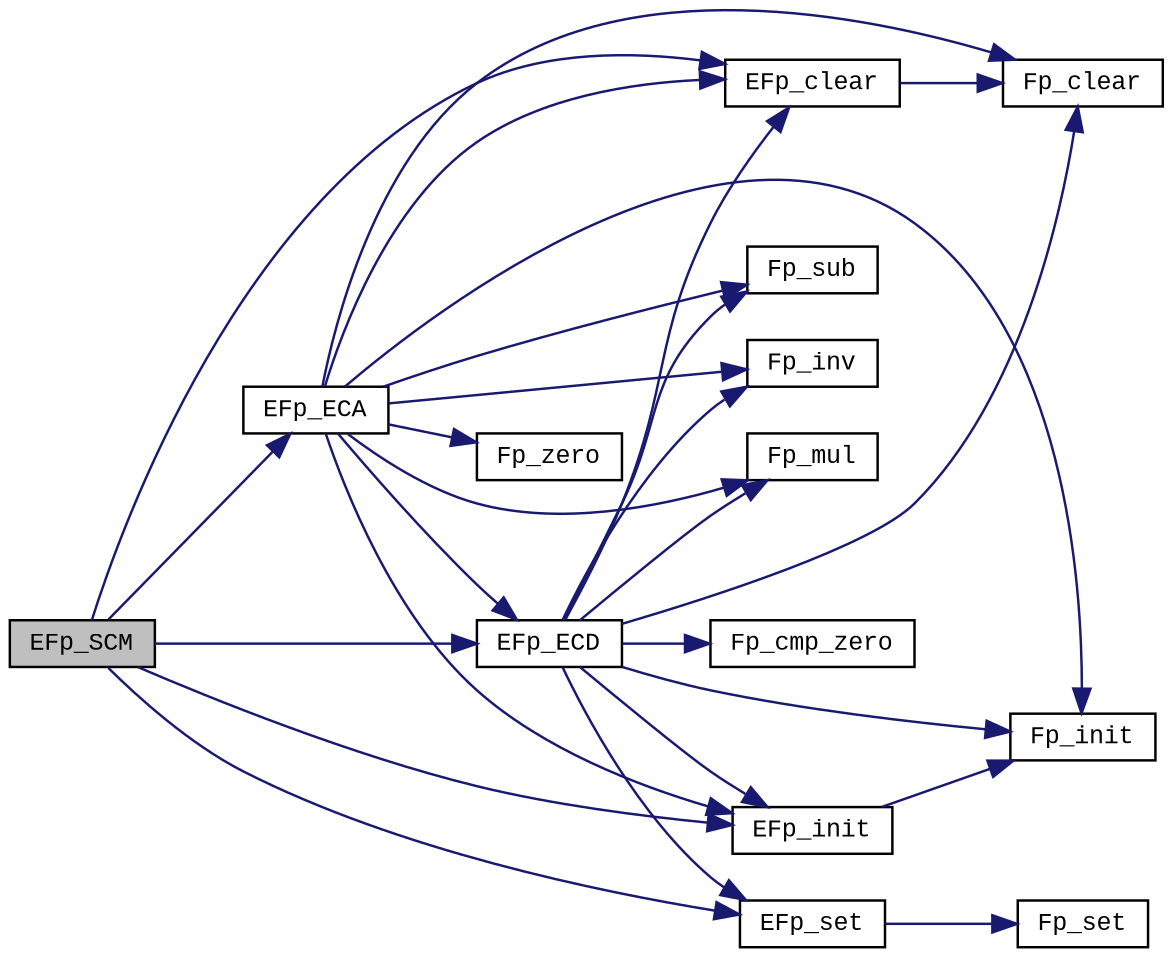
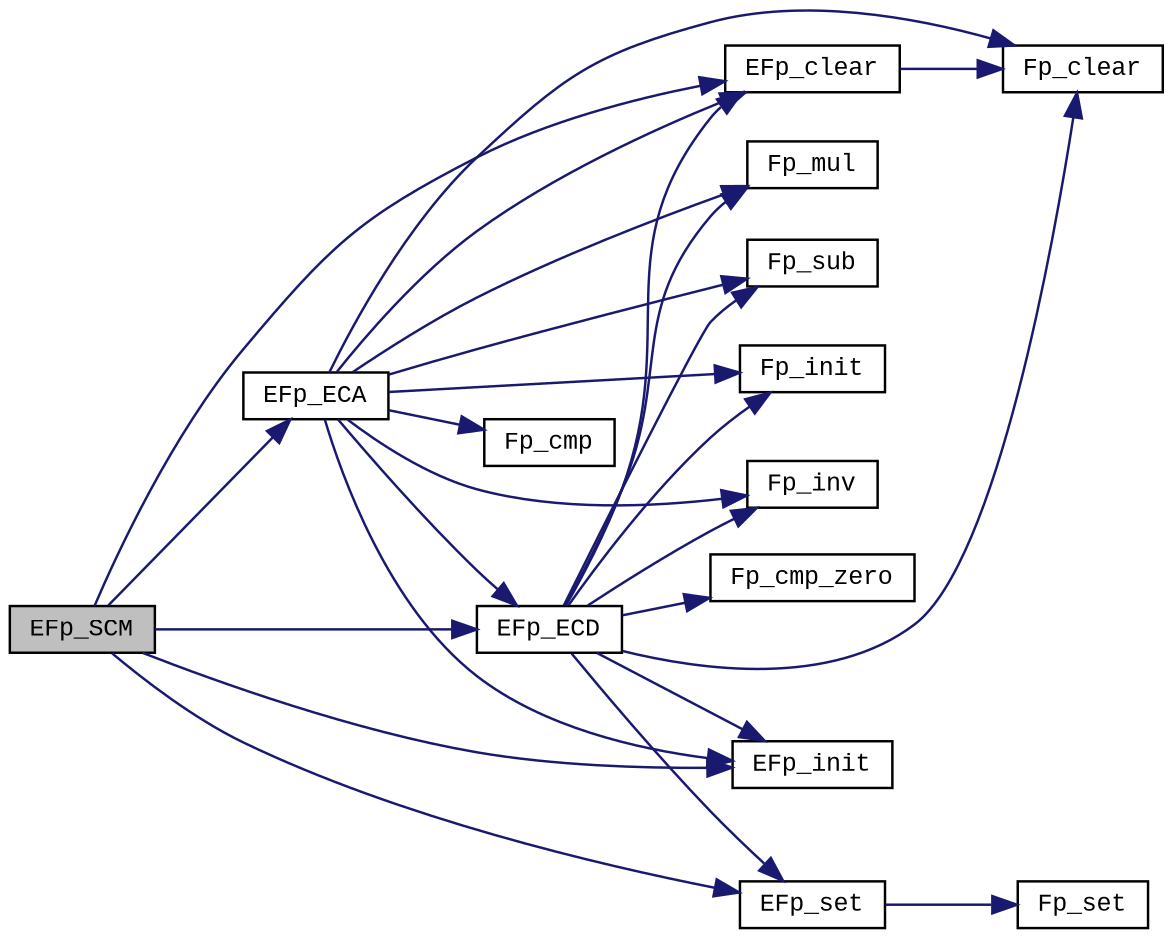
node "Fp_zero": label "Fp_zero" -> "Fp_cmp"
edge "EFp_init" -> "Fp_init": removed
